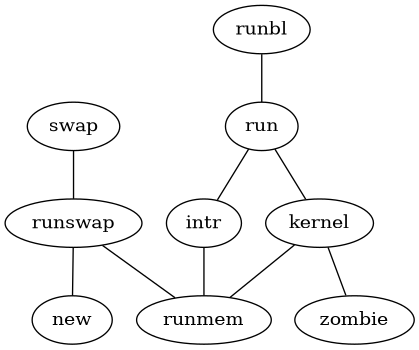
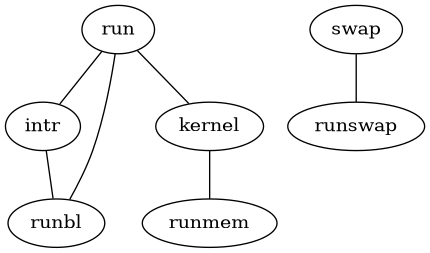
edge "runswap" -- "runmem": removed
edge "intr" -- "runmem": now "intr" -- "runbl"
node "new": removed
node "zombie": removed
